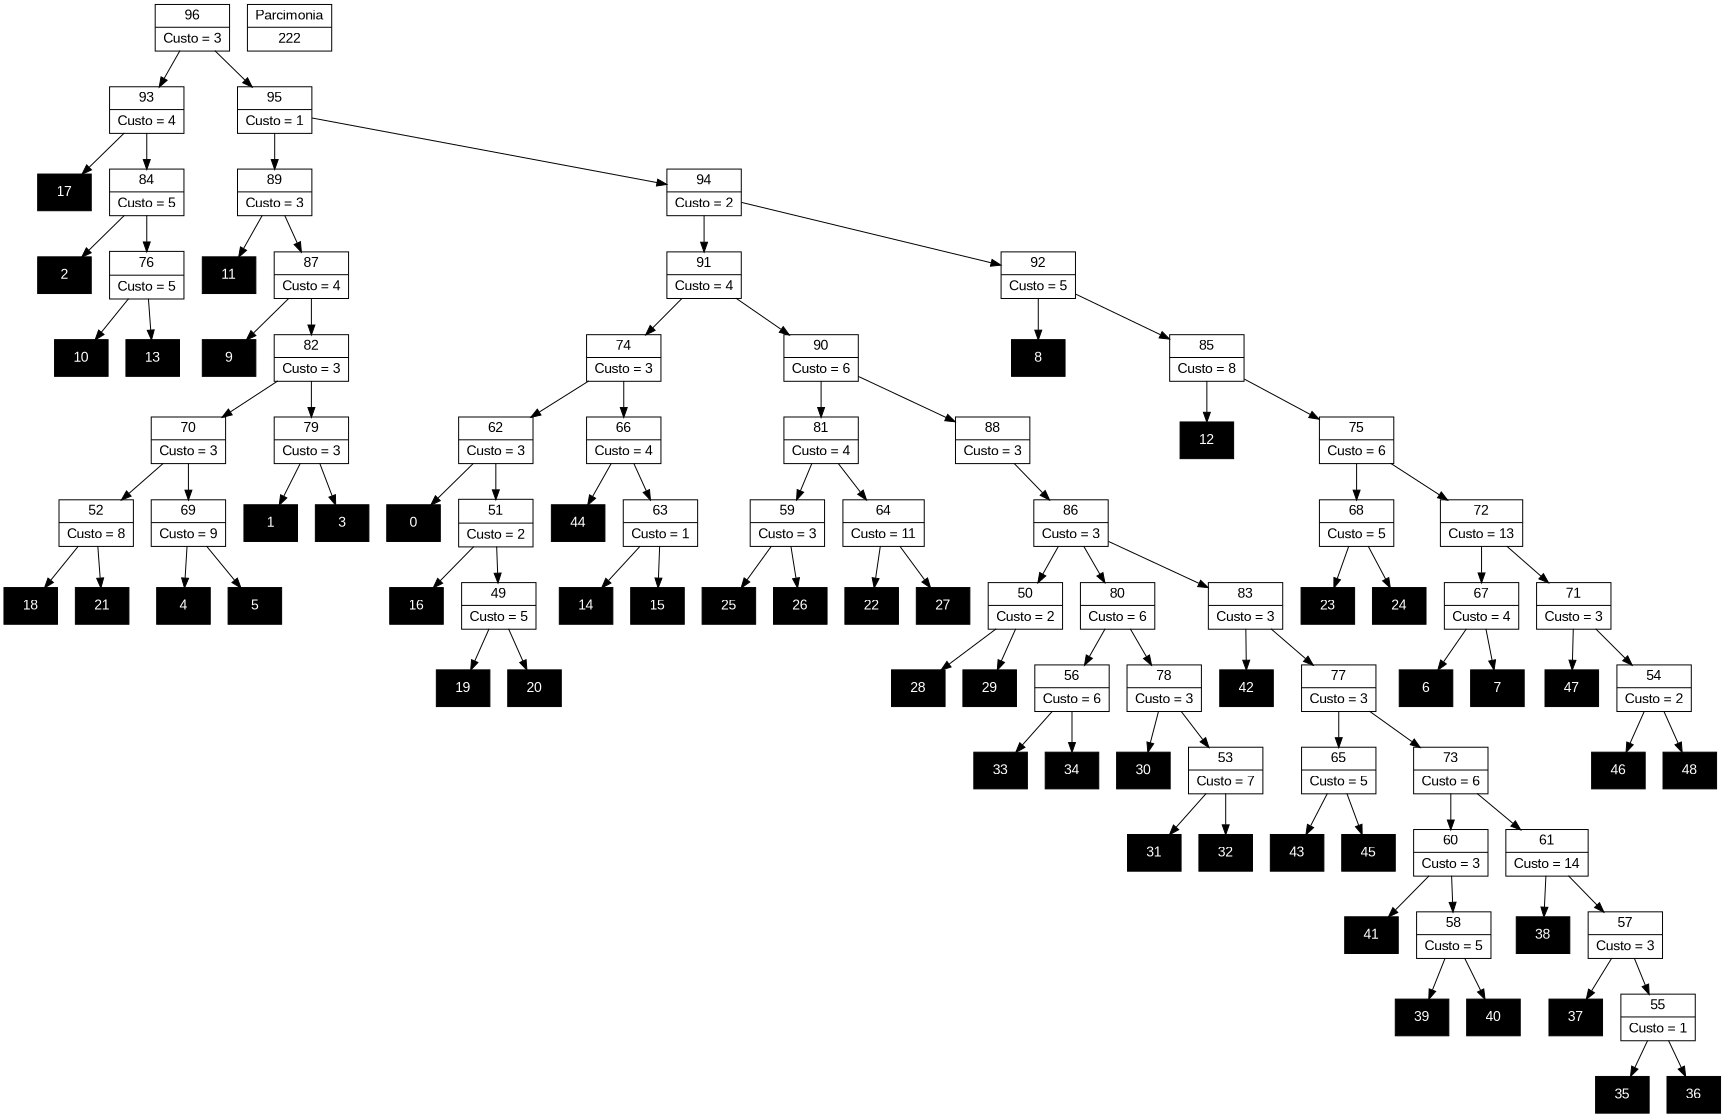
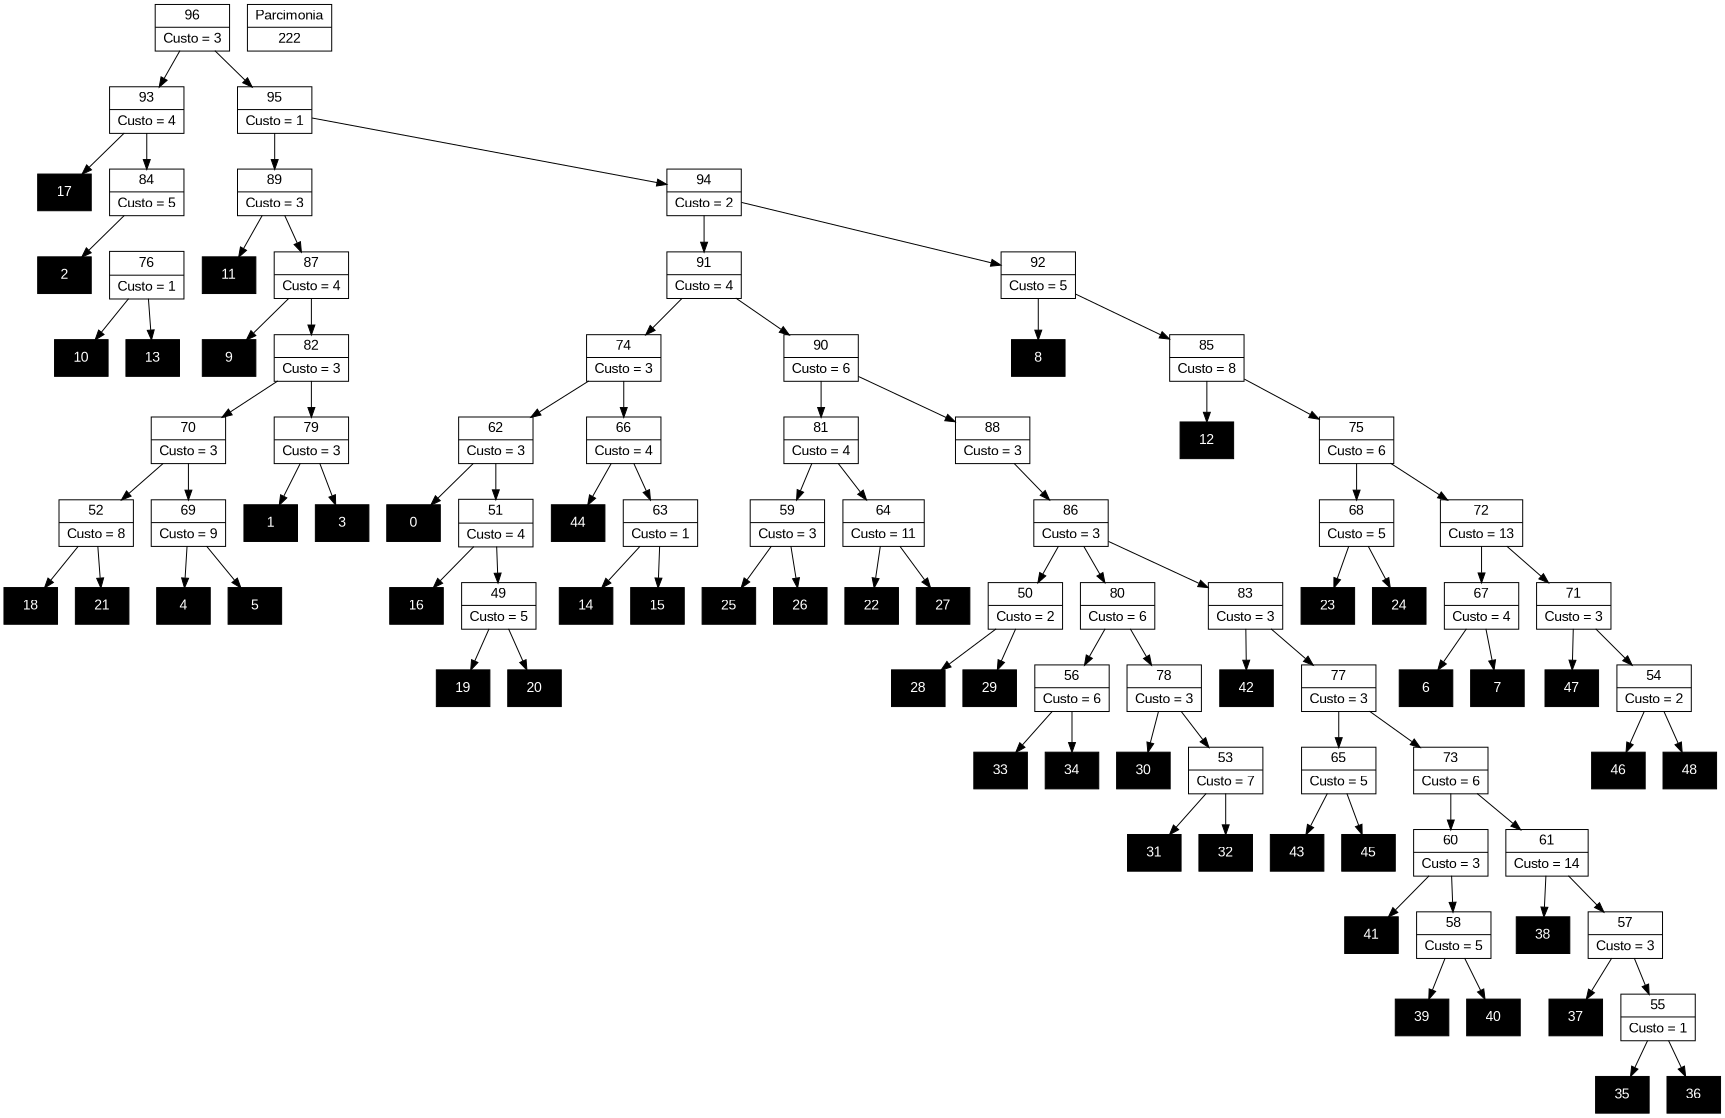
edge "84" -> "76": removed
node "76": text "Custo = 5" -> "Custo = 1"
node "51": text "Custo = 2" -> "Custo = 4"
